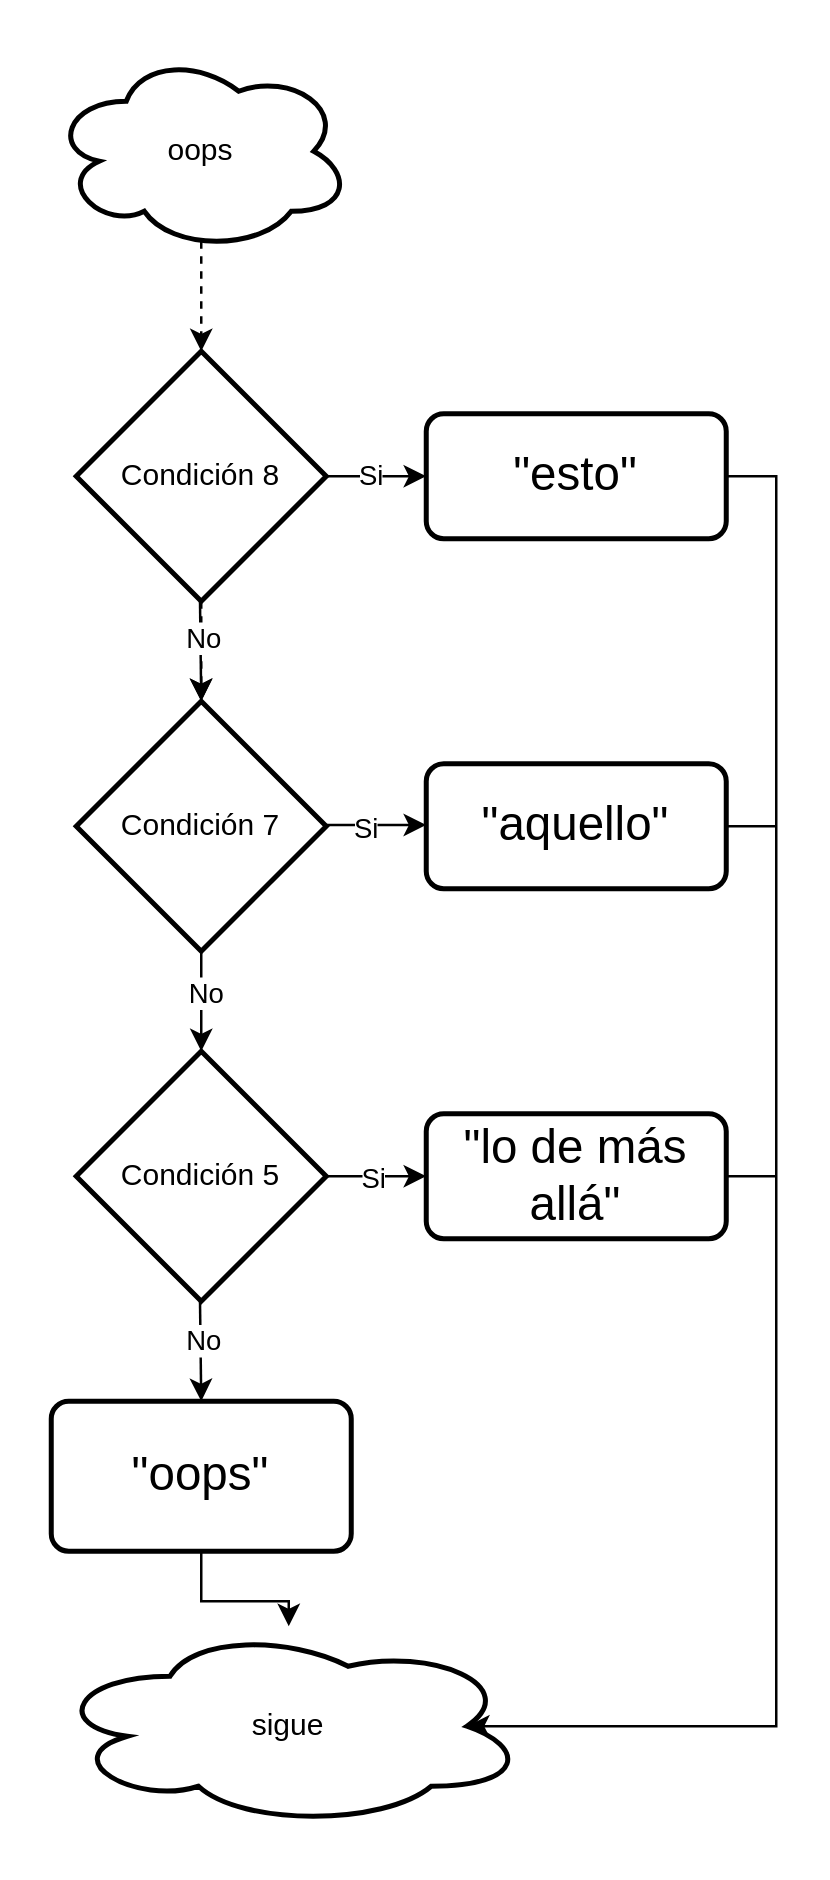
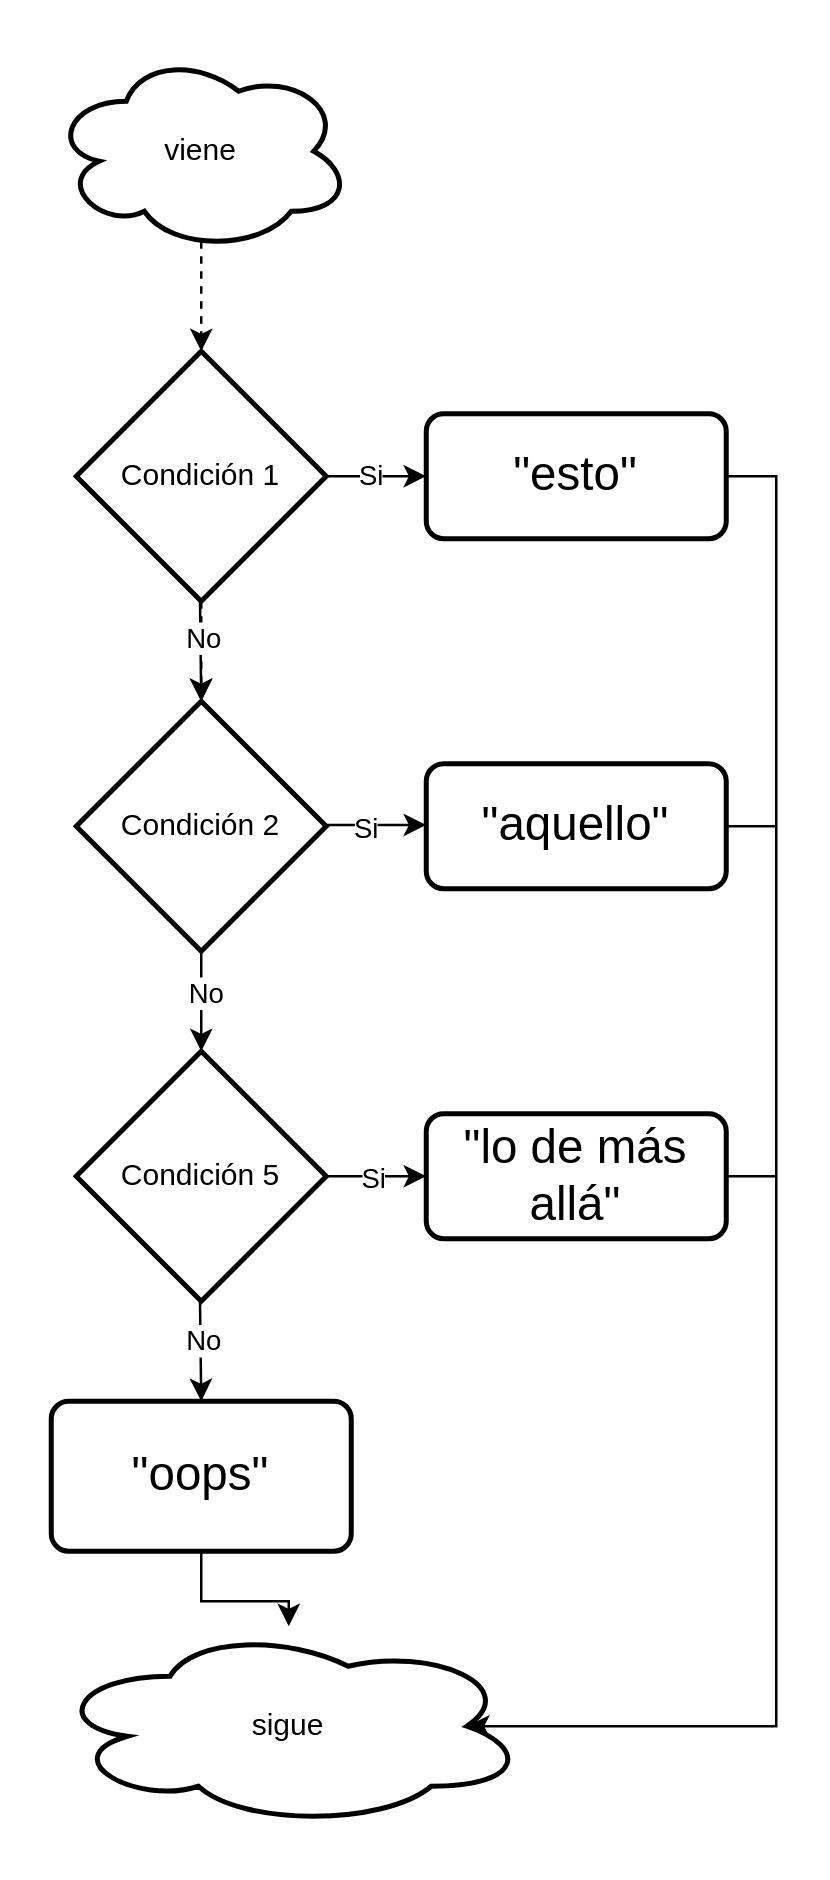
node "oops": label "oops" -> "viene"
node "Condición 8": label "Condición 8" -> "Condición 1"
node "Condición 7": label "Condición 7" -> "Condición 2"
